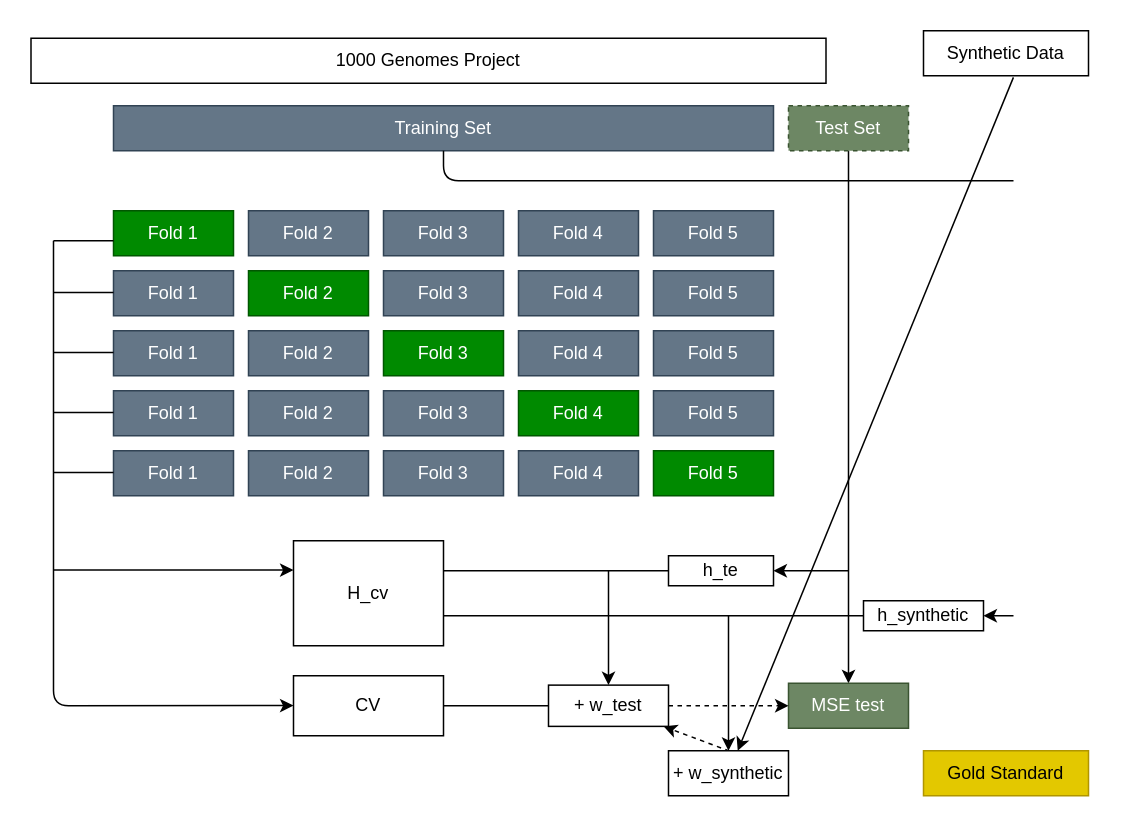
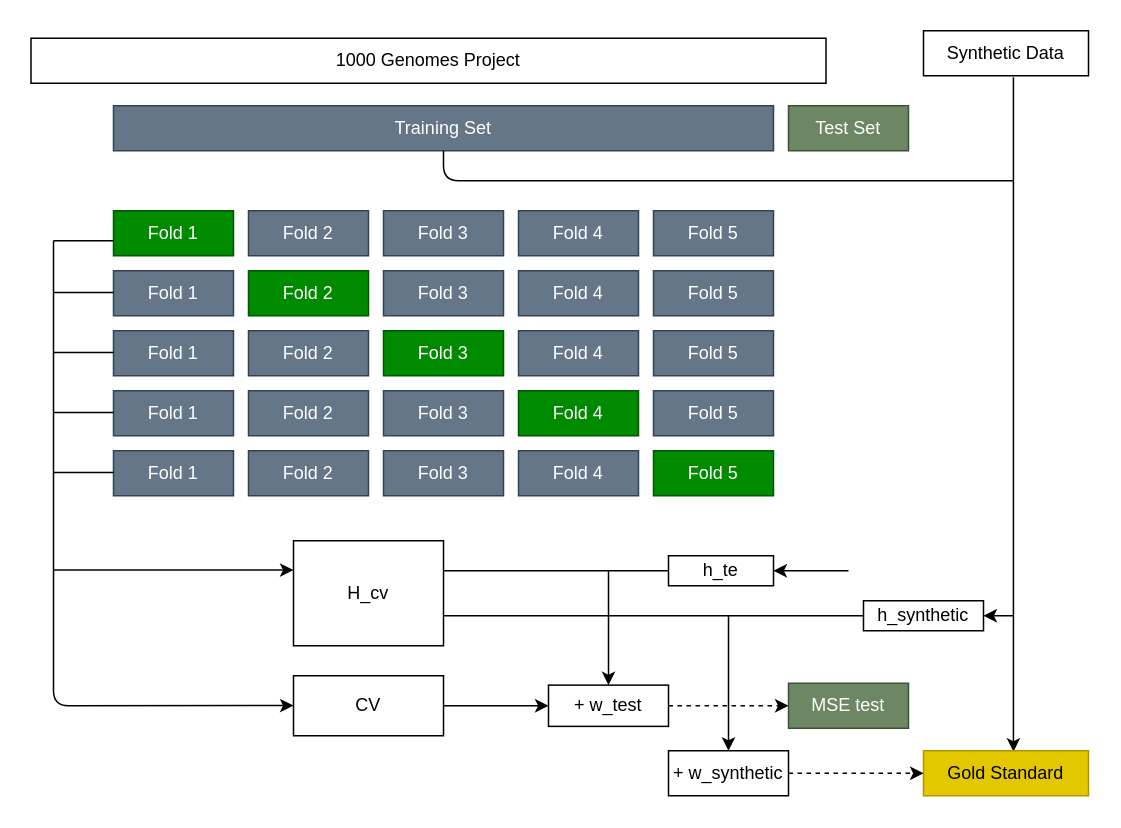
node "Test Set": style dashed -> solid
edge "Synthetic Data" -> "+ w_synthetic": now "Synthetic Data" -> "Gold Standard"
edge "Test Set" -> "MSE test": removed
edge "CV" -- "+ w_test": arrowhead none -> classic
edge "+ w_synthetic" -> "+ w_test": now "+ w_synthetic" -> "Gold Standard"
